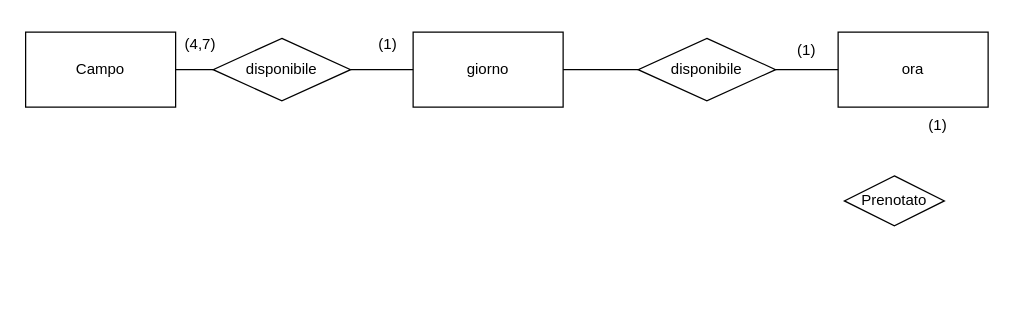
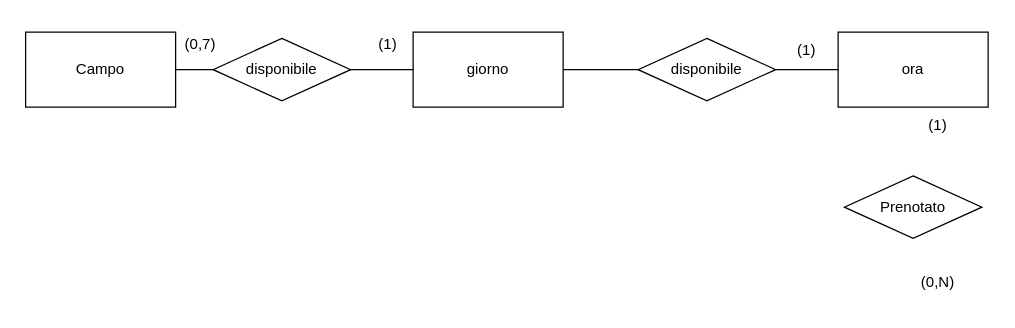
node "(4,7)": label "(4,7)" -> "(0,7)"
node "Prenotato": size 100x50 -> 138x63
node "(0,N)": added
